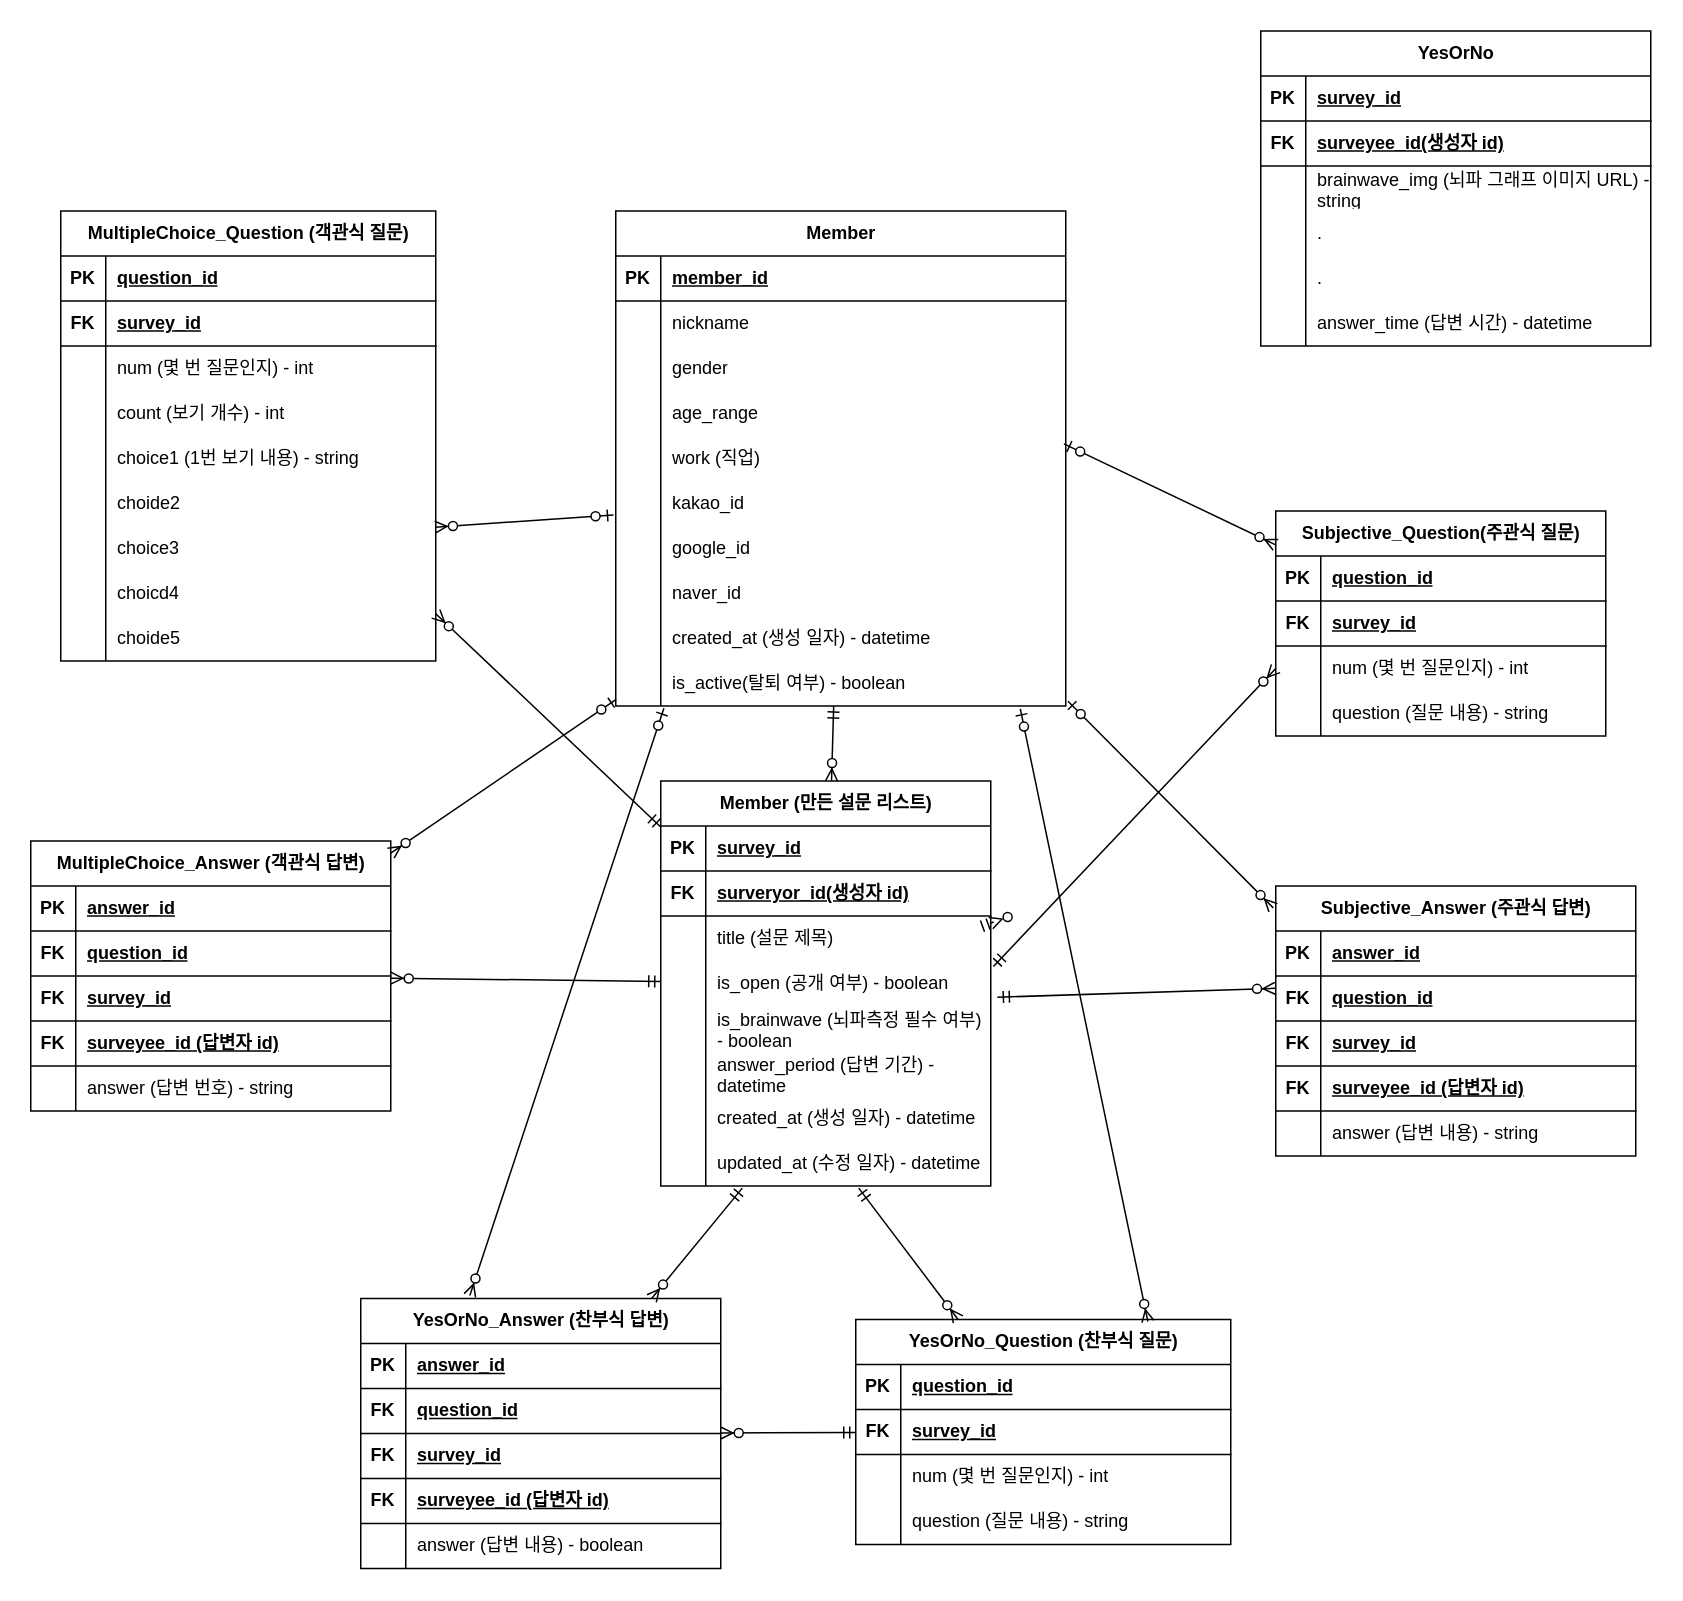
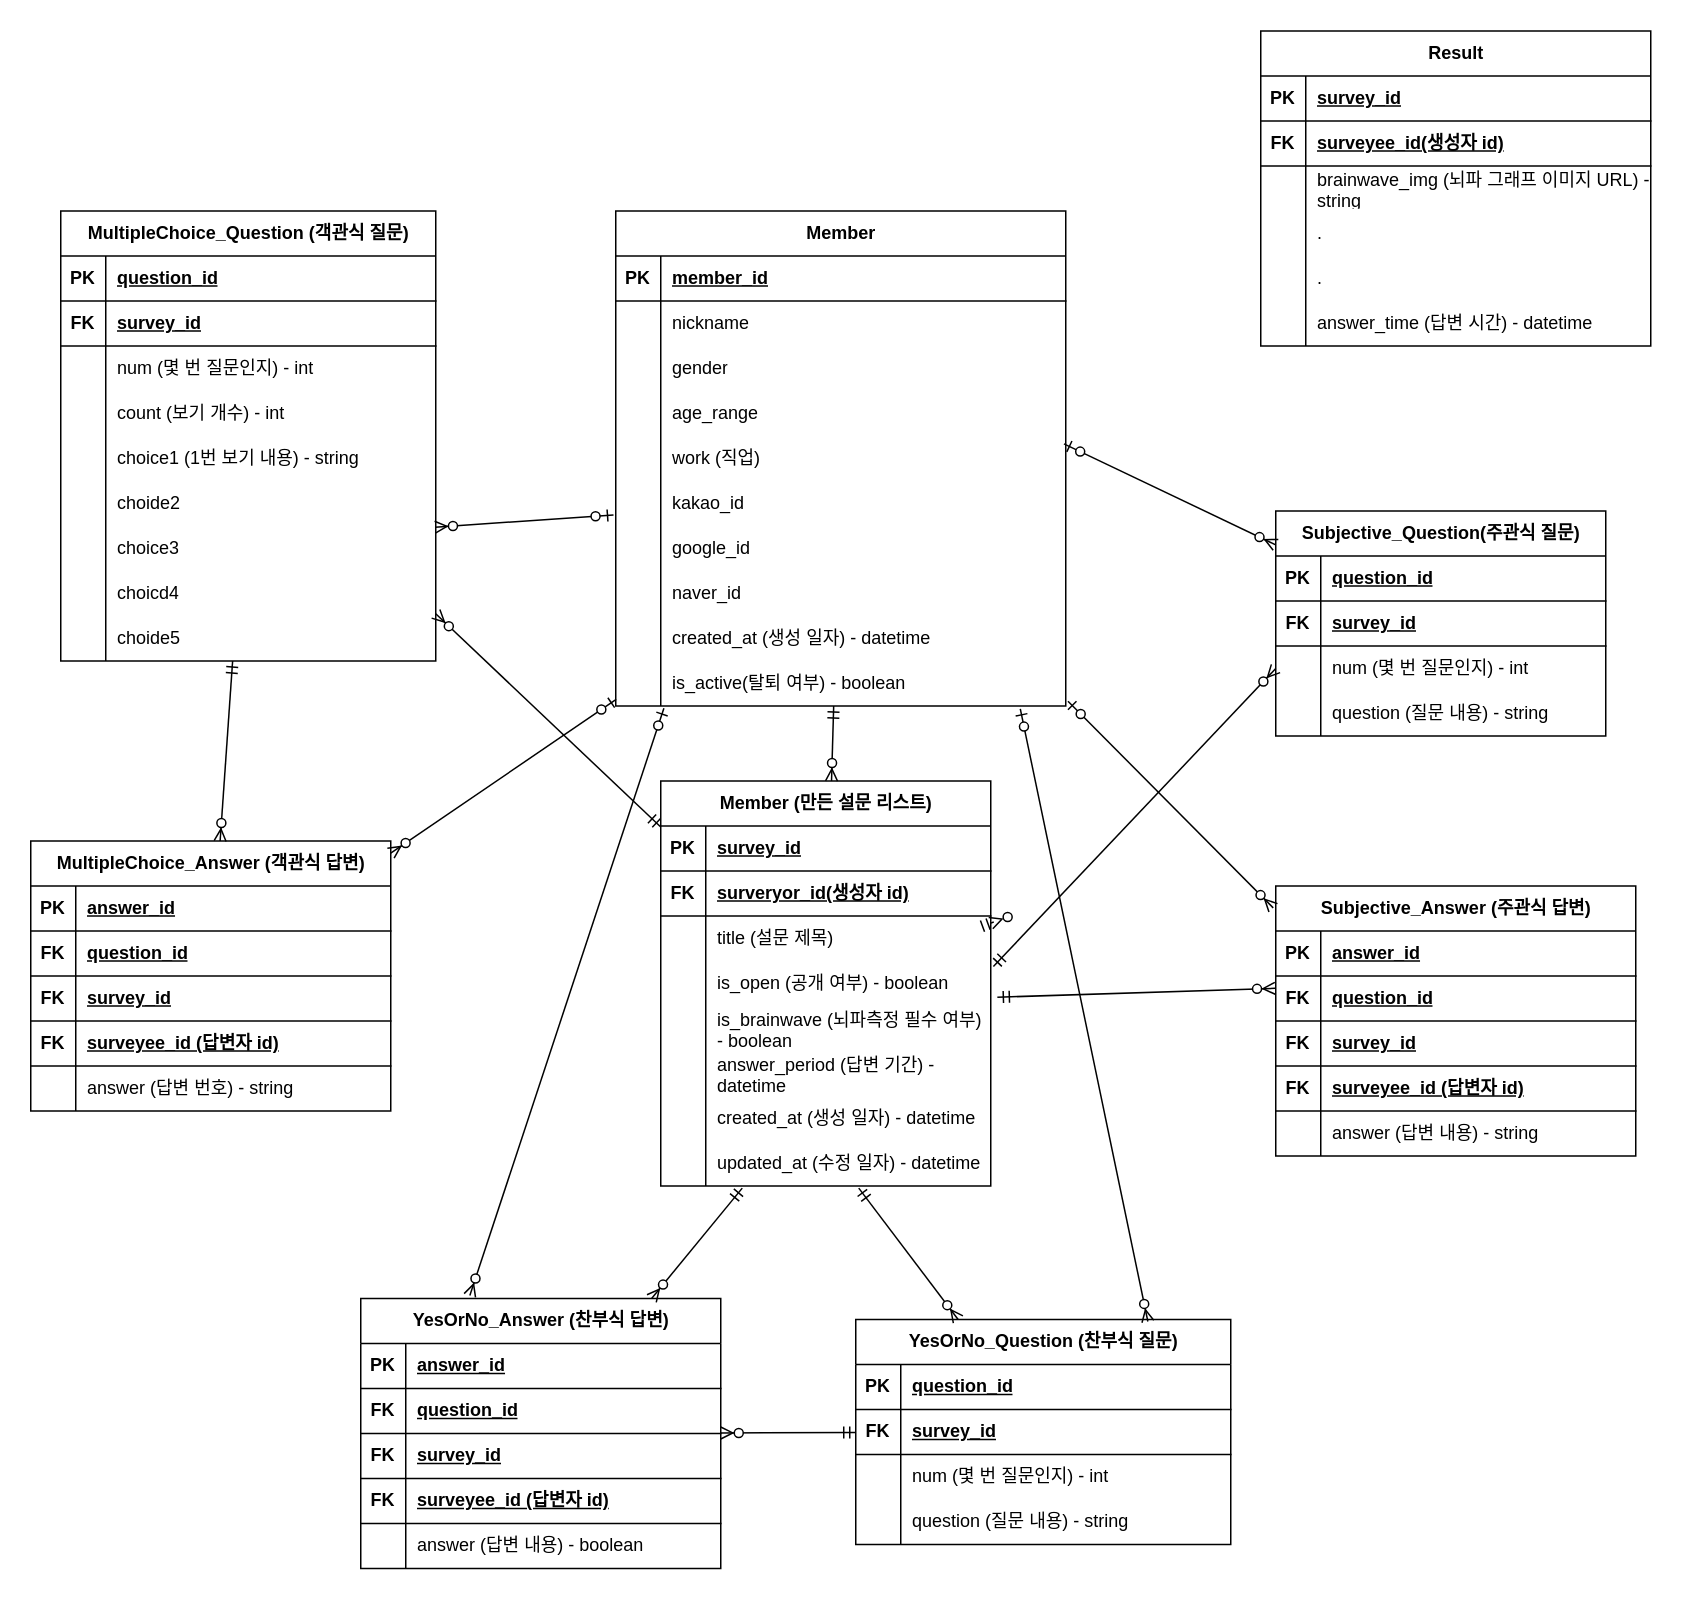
node "YesOrNo": label "YesOrNo" -> "Result"
edge "MultipleChoice_Question (객관식 질문)" -- "MultipleChoice_Answer (객관식 답변)": added
edge "MultipleChoice_Answer (객관식 답변)" -- "Member (만든 설문 리스트)": removed
